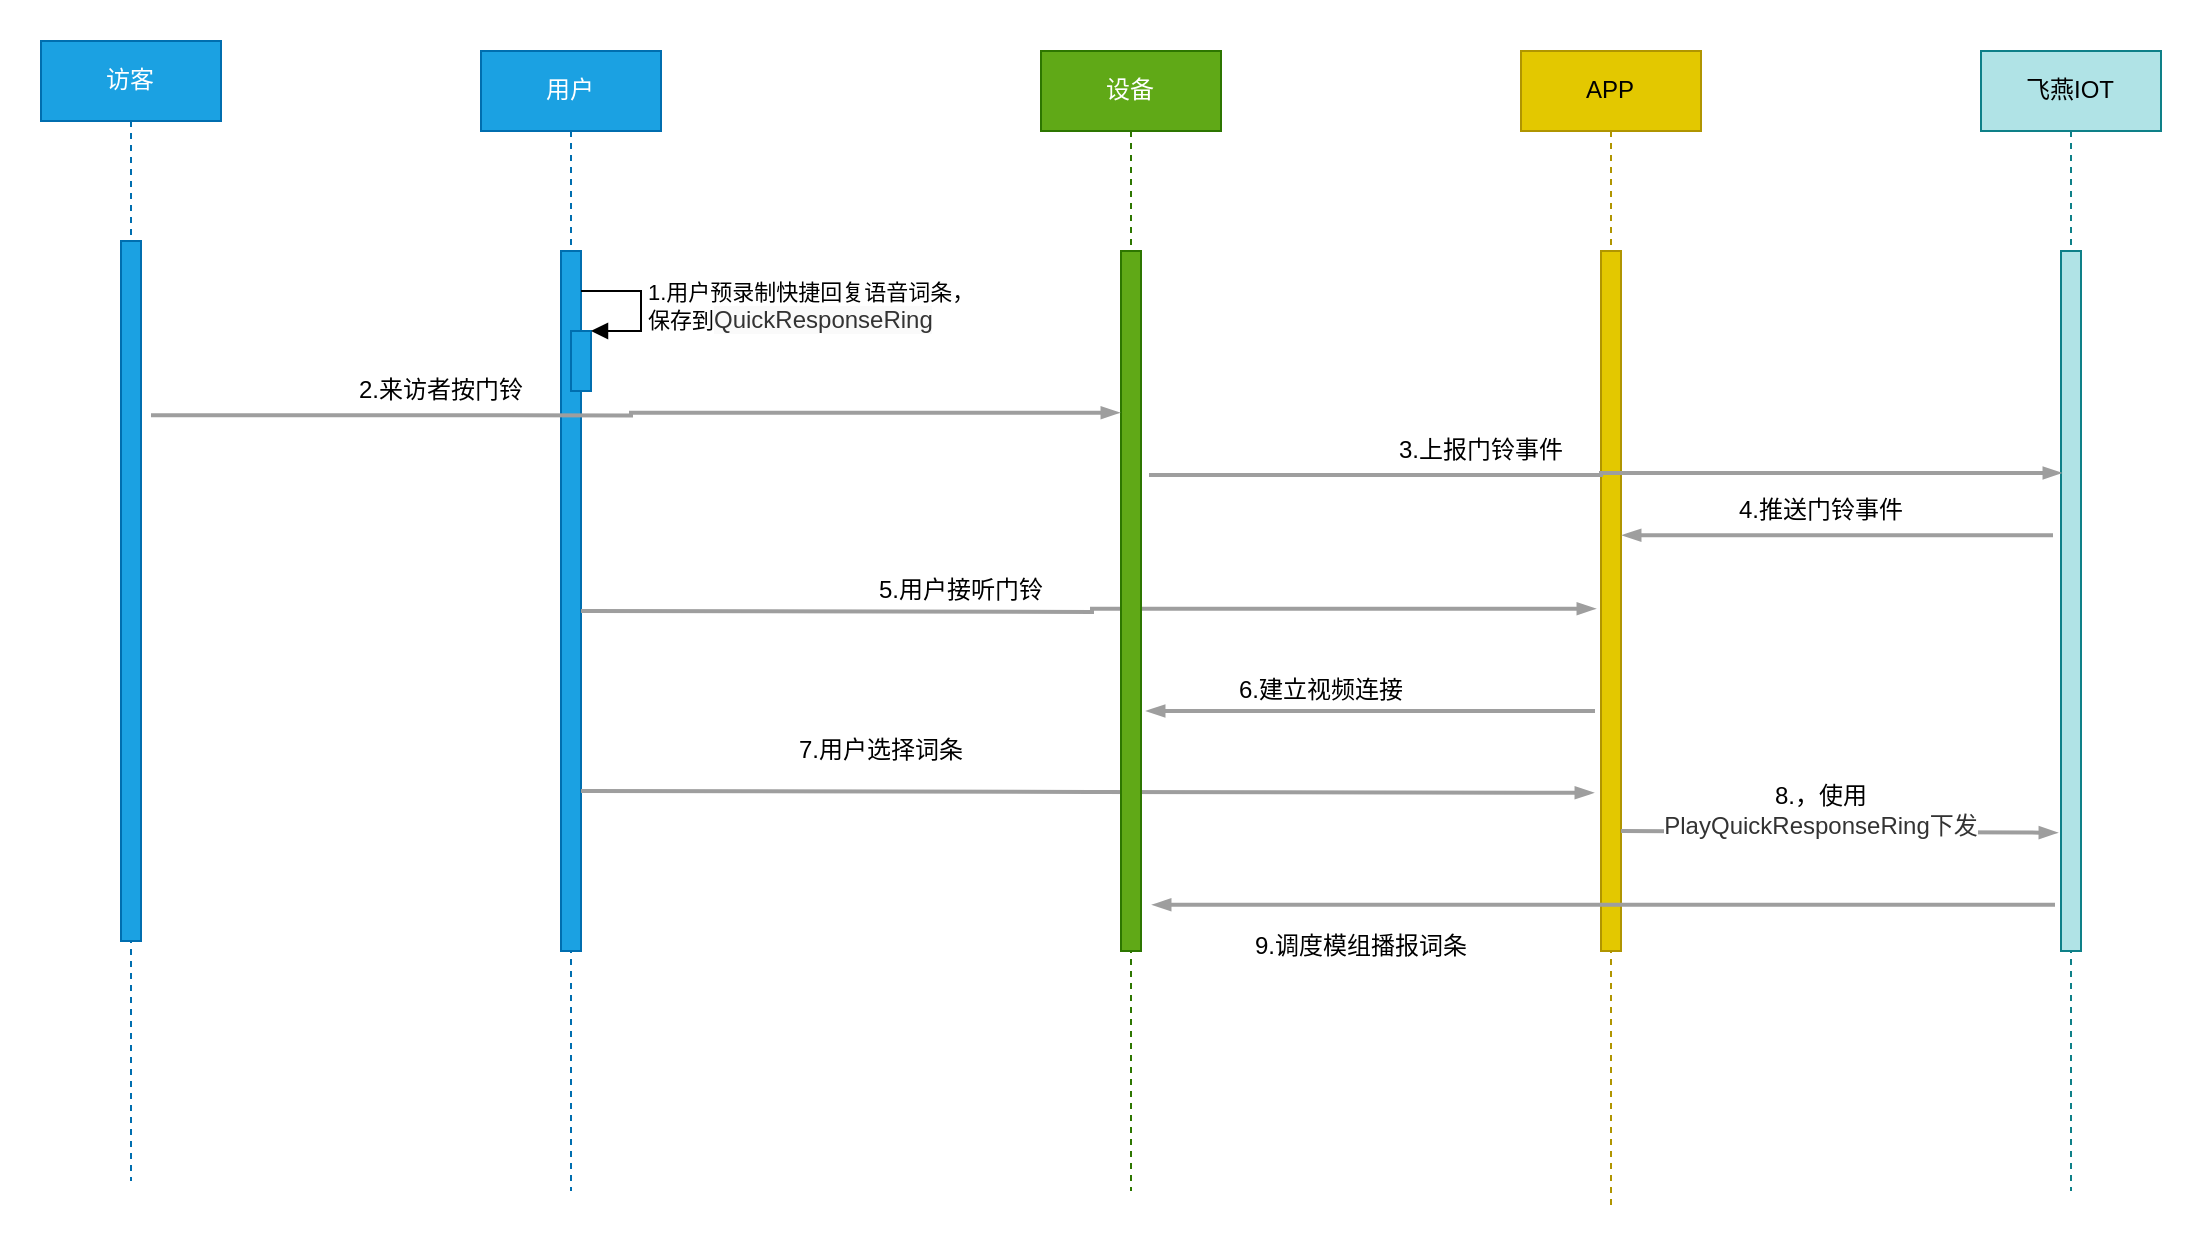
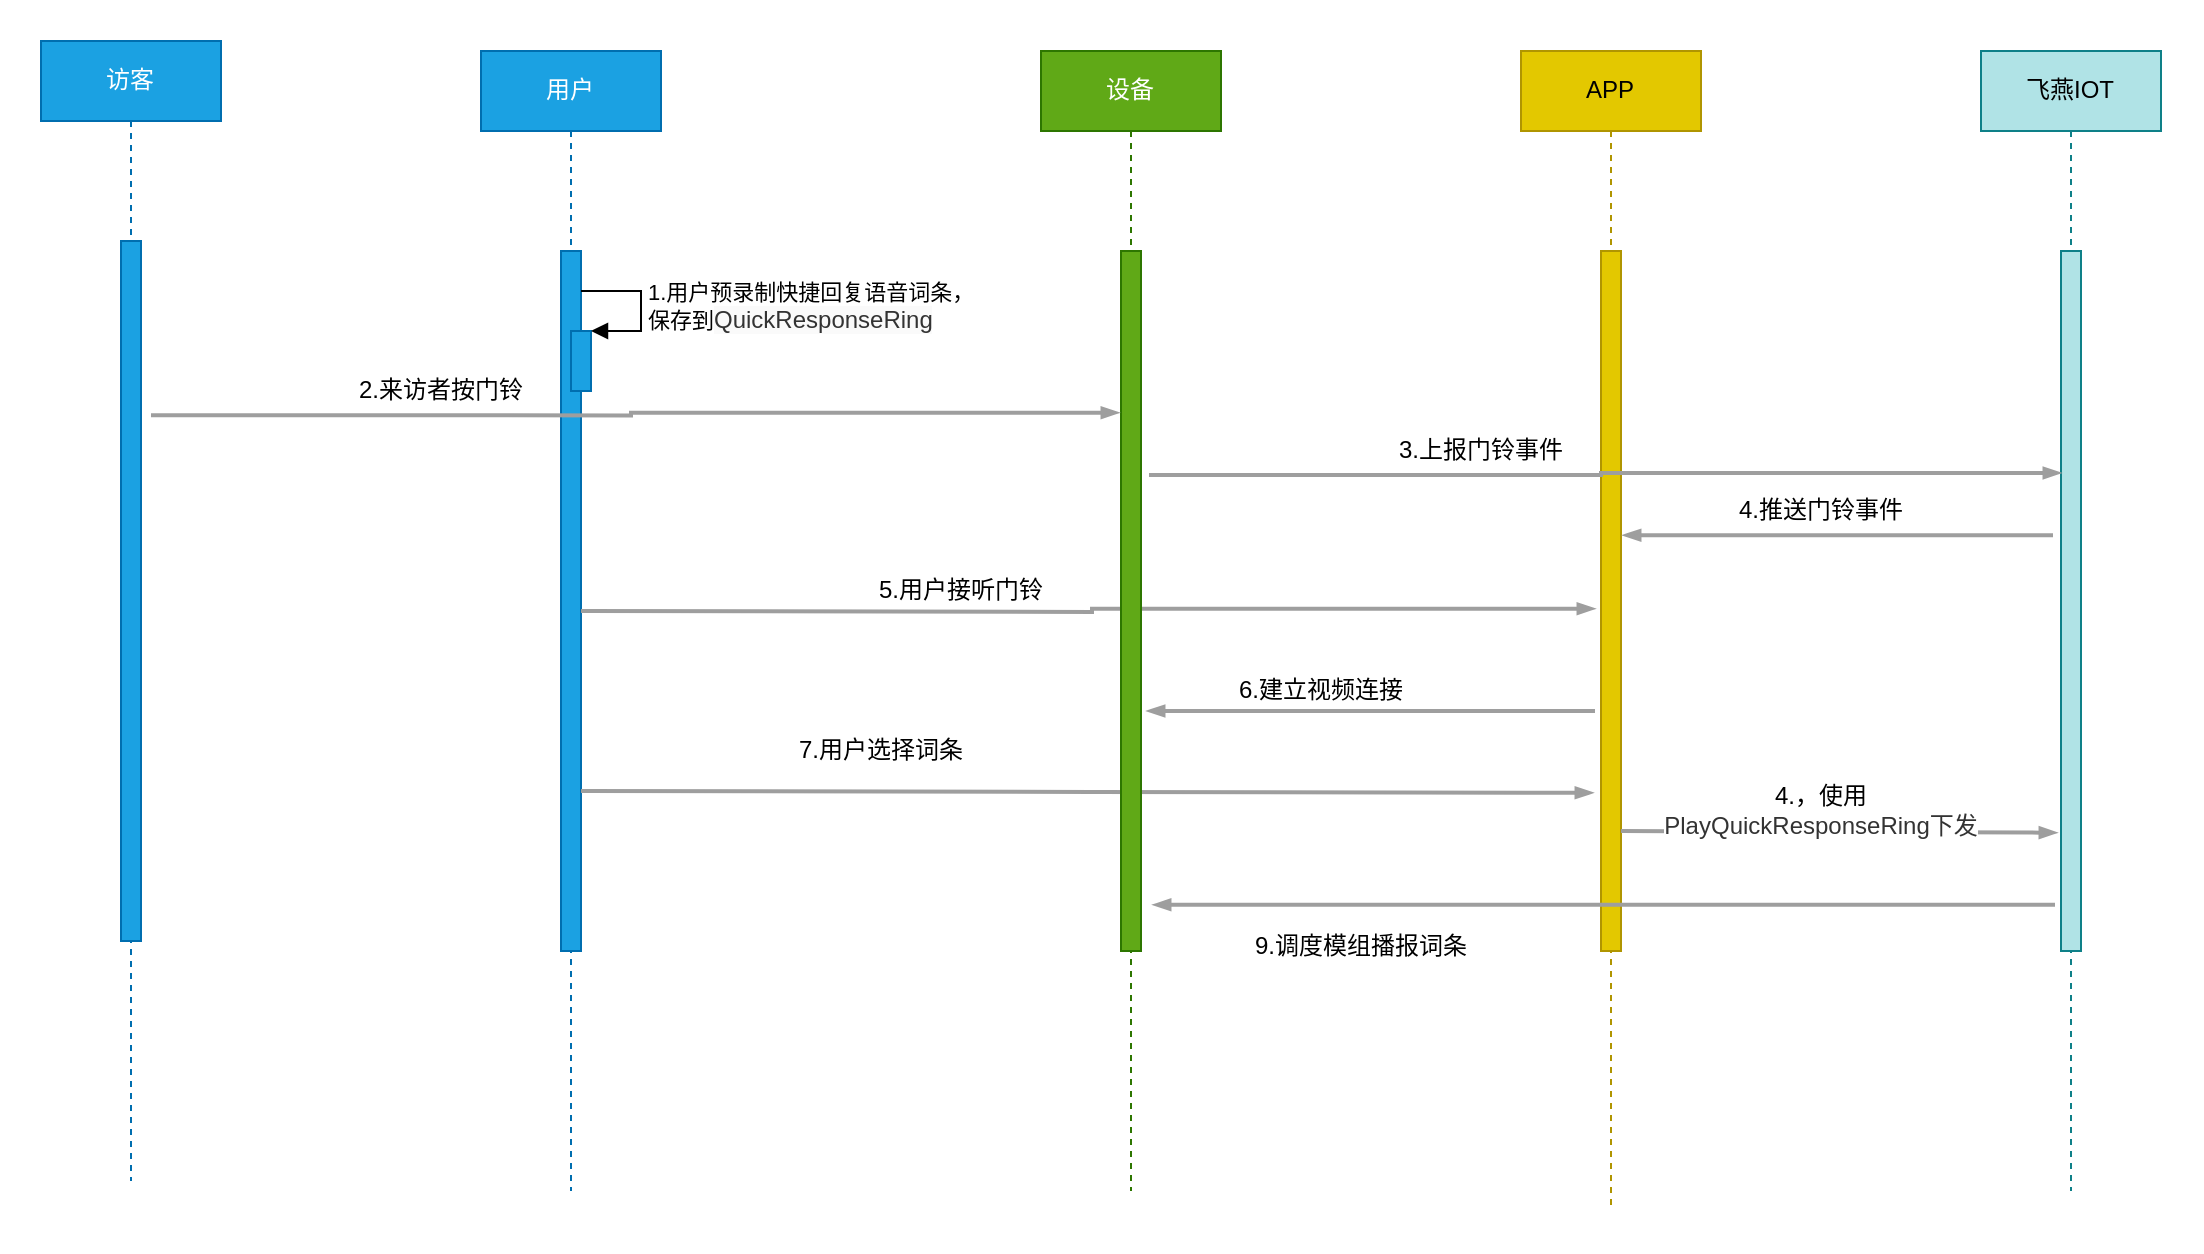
node "8.，使用 PlayQuickResponseRing下发": label "8.，使用 PlayQuickResponseRing下发" -> "4.，使用 PlayQuickResponseRing下发"
